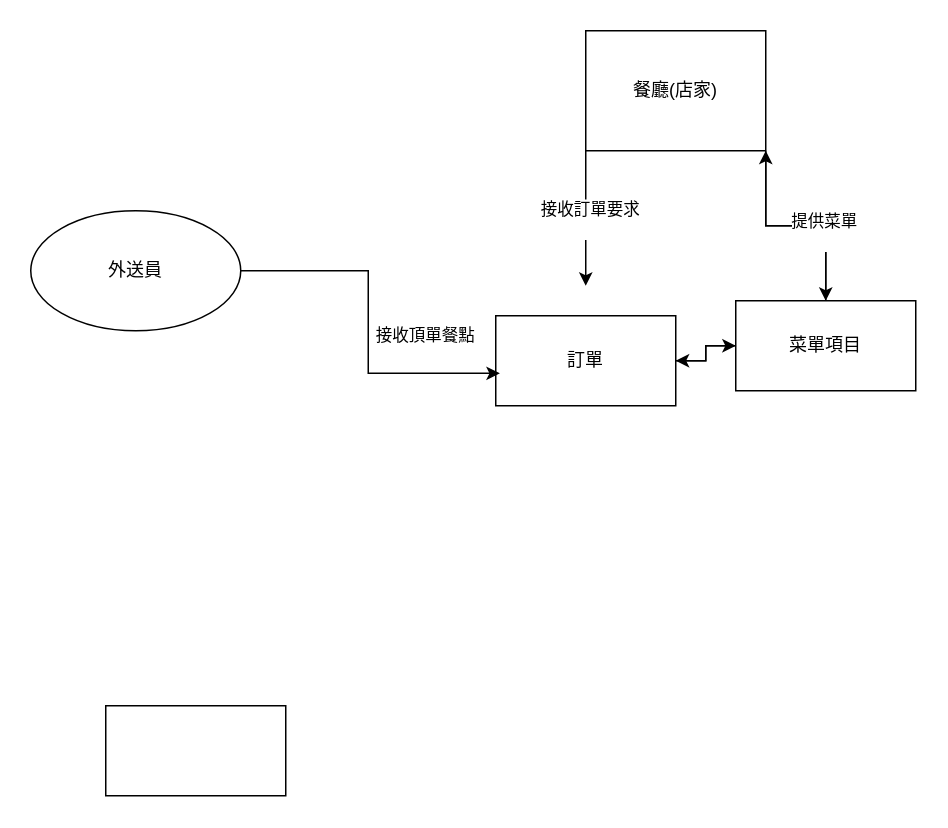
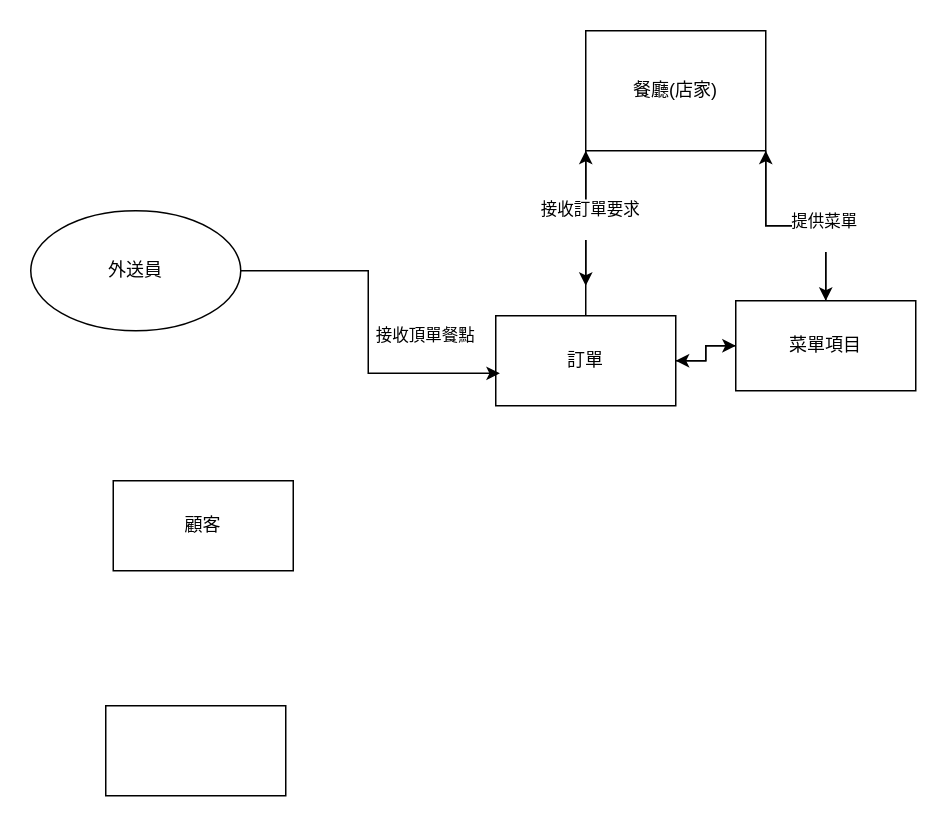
edge "訂單" -> "餐廳(店家)": added
node "顧客": added
